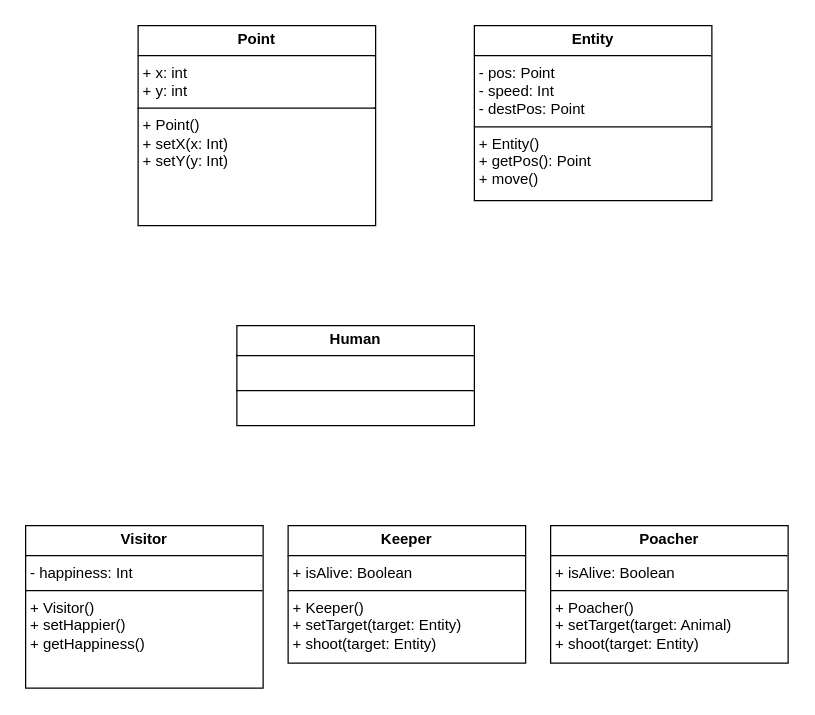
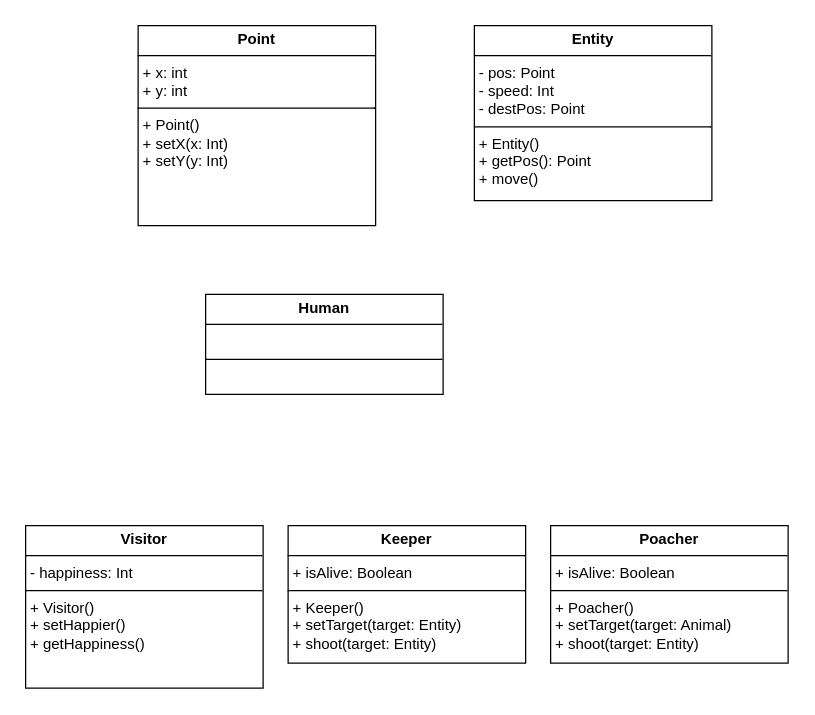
node "Human": moved (356, 376) -> (324, 344)
